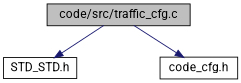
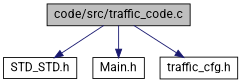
node "code/src/traffic_cfg.c": label "code/src/traffic_cfg.c" -> "code/src/traffic_code.c"
node "Main.h": added
node "code_cfg.h": label "code_cfg.h" -> "traffic_cfg.h"
